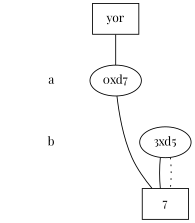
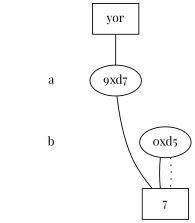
node "0xd7": label "0xd7" -> "9xd7"
node "3xd5": label "3xd5" -> "0xd5"
